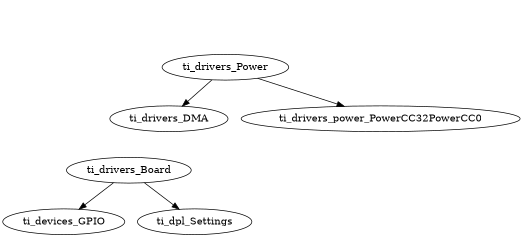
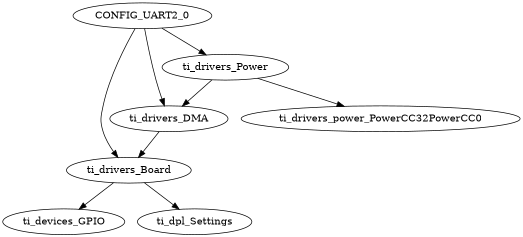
node "CONFIG_UART2_0": added
edge "ti_drivers_DMA" -> "ti_drivers_Board": added
